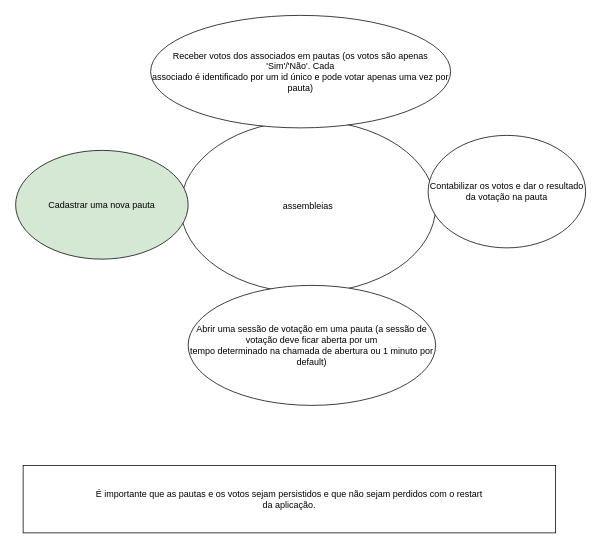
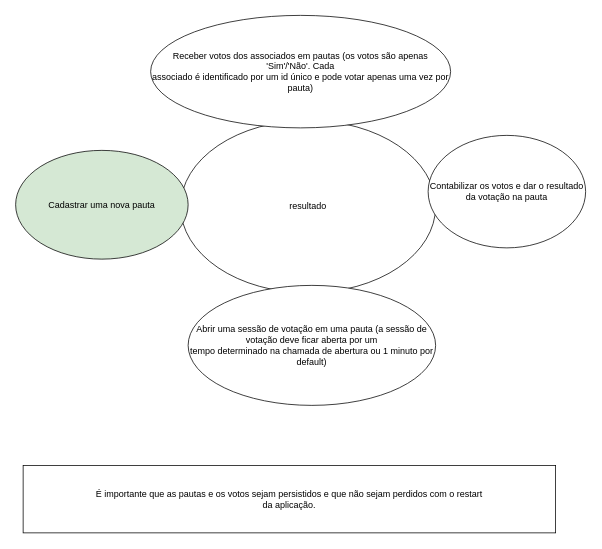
node "assembleias": label "assembleias" -> "resultado"
